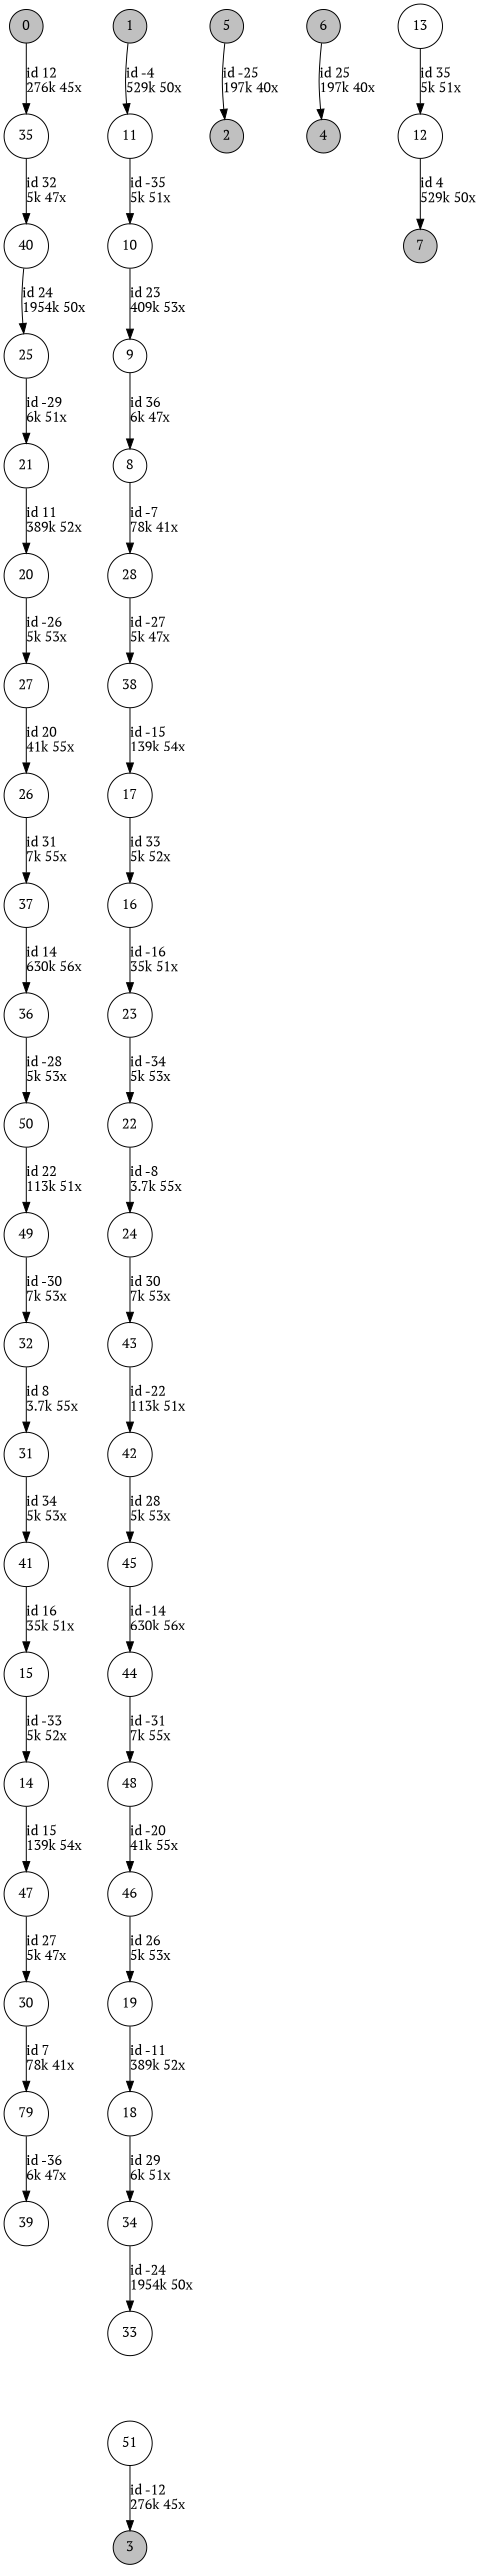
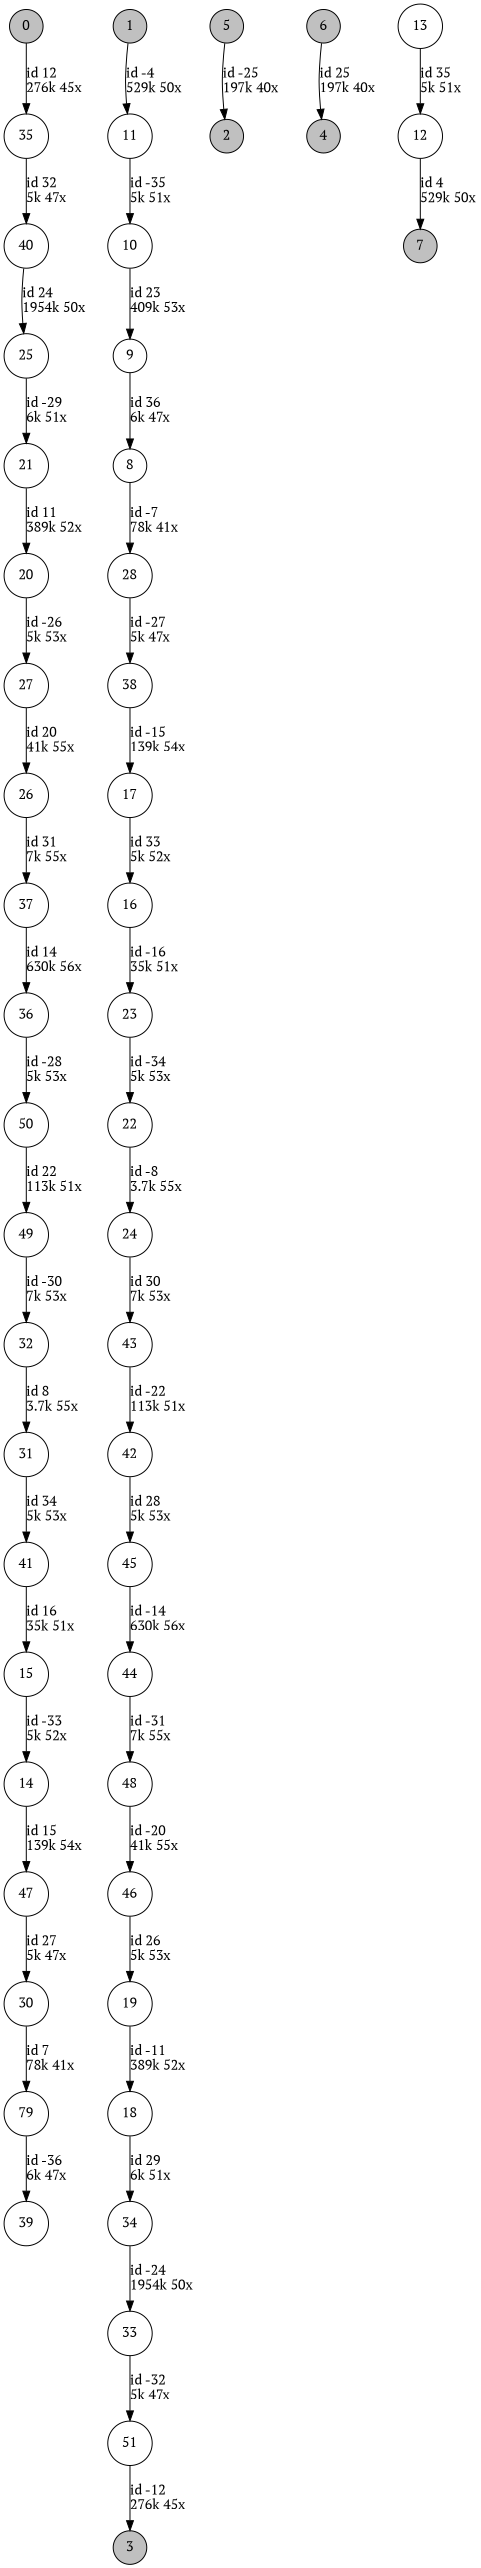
edge "33" -> "51": added, label "id -32 5k 47x"
